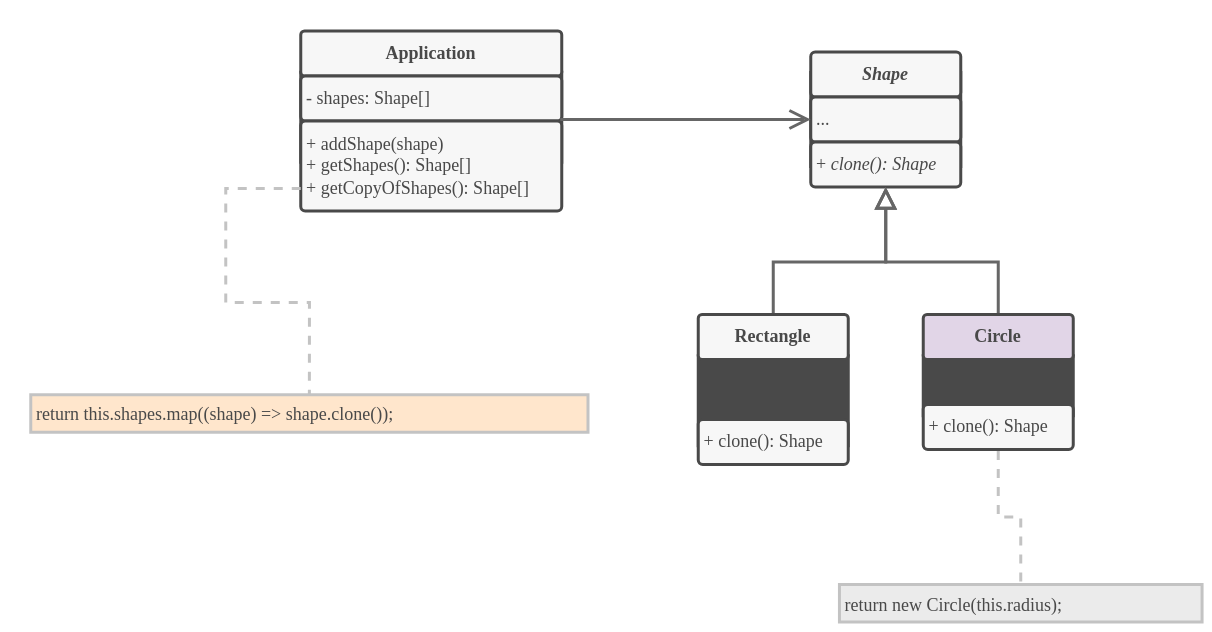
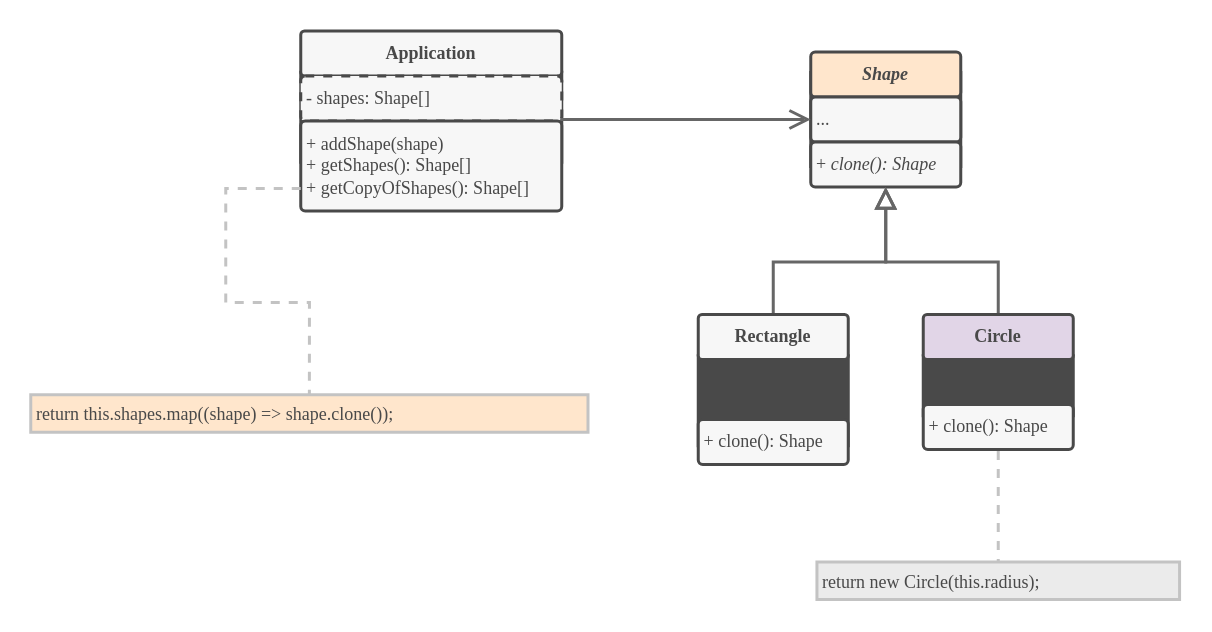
node "Shape": fillcolor #f7f7f7 -> #ffe6cc
node "- shapes: Shape[]": style solid -> dashed
node "return new Circle(this.radius);": moved (1021, 603) -> (998, 581)
